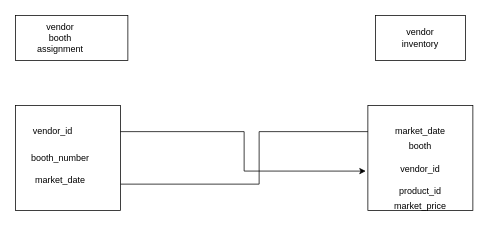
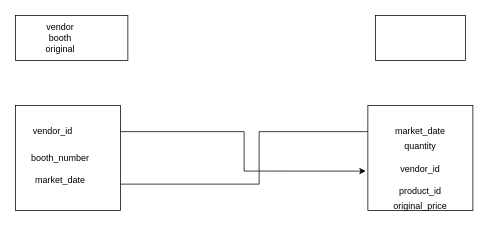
node "vendor booth assignment": label "vendor booth assignment" -> "vendor booth original"
node "vendor inventory": removed
node "booth": label "booth" -> "quantity"
node "market_price": label "market_price" -> "original_price"
